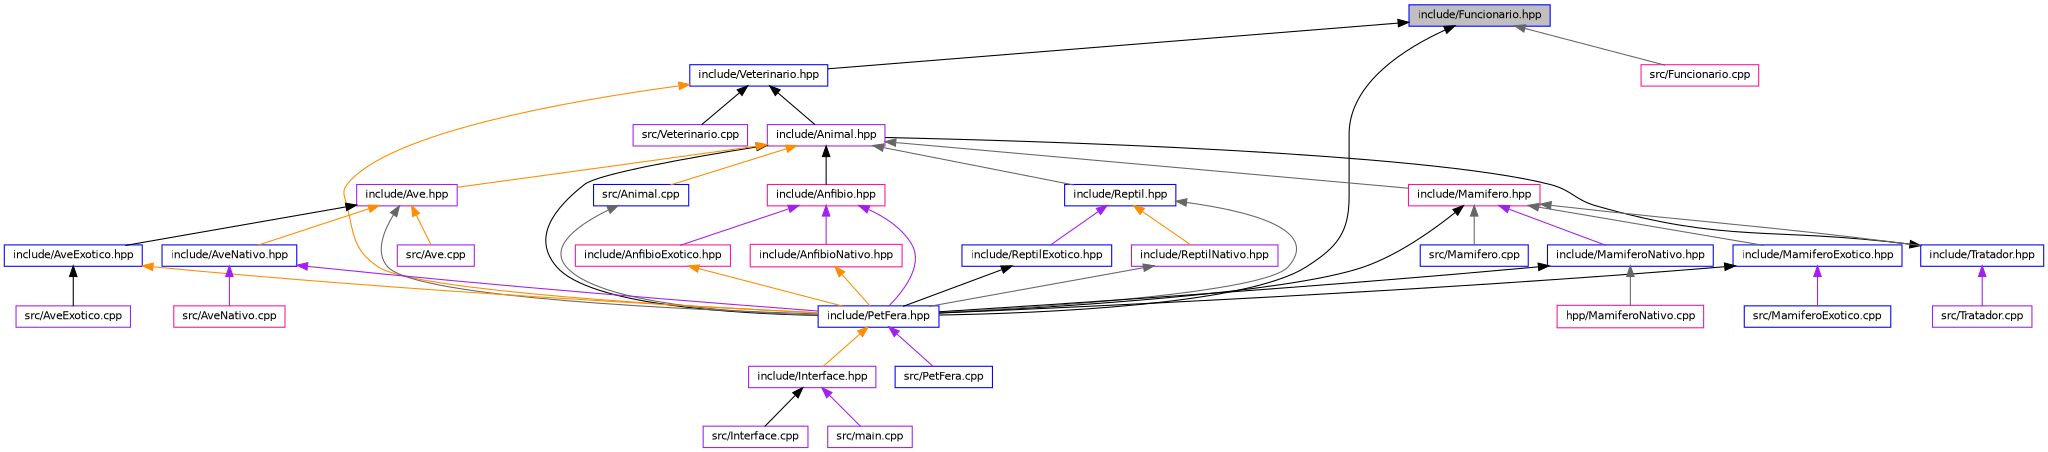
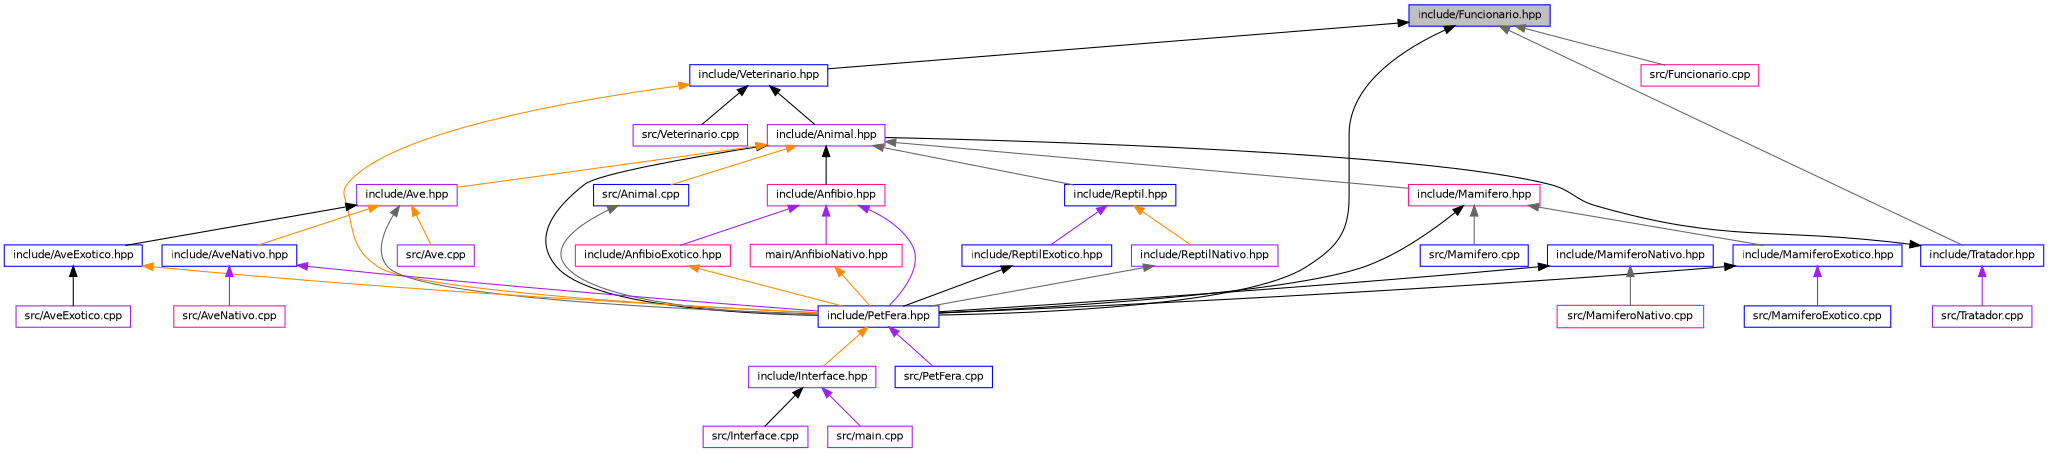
edge "include/Tratador.hpp" -> "include/Mamifero.hpp": now "include/Tratador.hpp" -> "include/Funcionario.hpp"
edge "include/MamiferoNativo.hpp" -> "include/Mamifero.hpp": removed
node "include/AnfibioNativo.hpp": label "include/AnfibioNativo.hpp" -> "main/AnfibioNativo.hpp"
edge "include/PetFera.hpp" -> "include/Reptil.hpp": removed
node "hpp/MamiferoNativo.cpp": label "hpp/MamiferoNativo.cpp" -> "src/MamiferoNativo.cpp"
